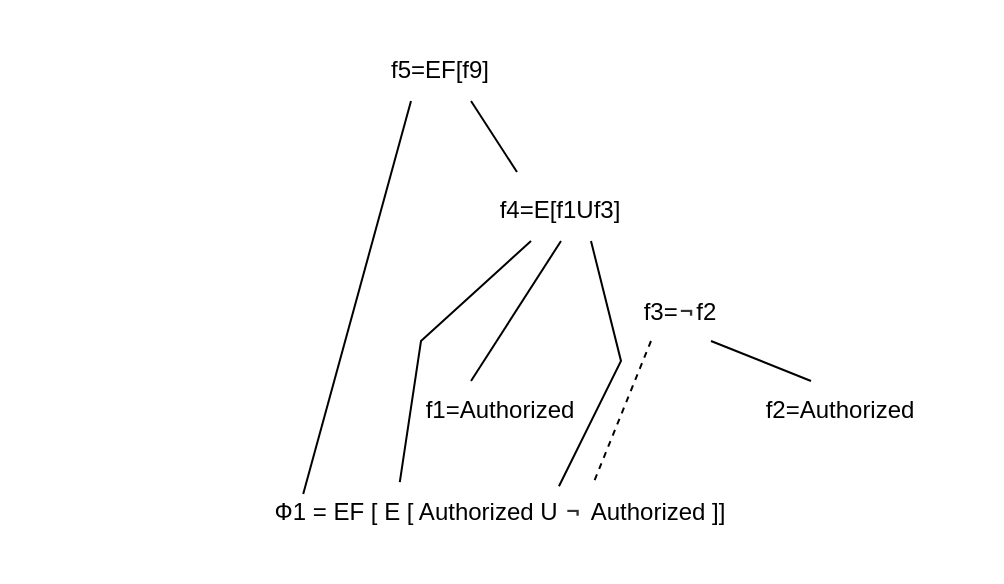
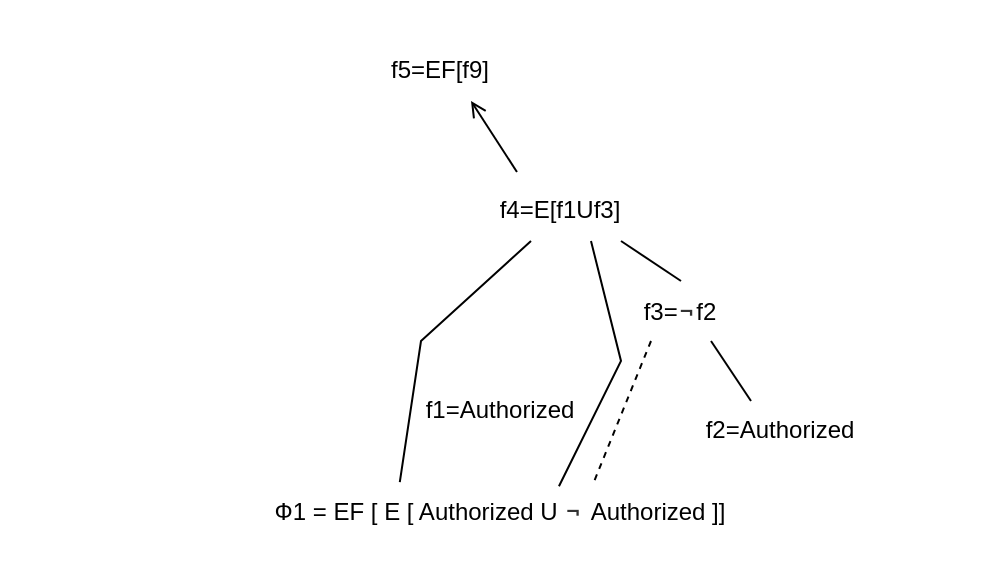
edge "f5=EF[f9]" -- "f4=E[f1Uf3]": arrowhead none -> open
edge "f4=E[f1Uf3]" -- "f3=¬f2": added
edge "f5=EF[f9]" -- "Ф1 = EF [ E [ Authorized U ¬ Authorized ]]": removed
edge "f4=E[f1Uf3]" -- "f1=Authorized": removed
node "f2=Authorized": moved (841, 411) -> (781, 431)
